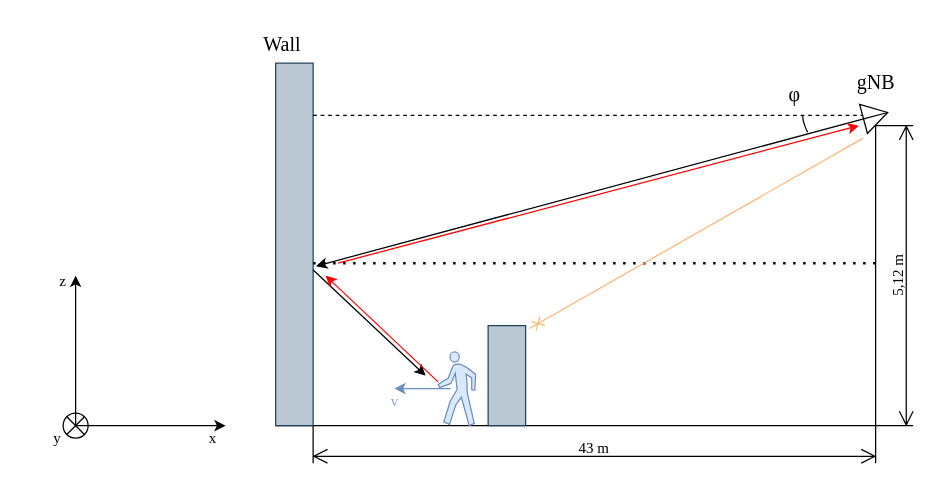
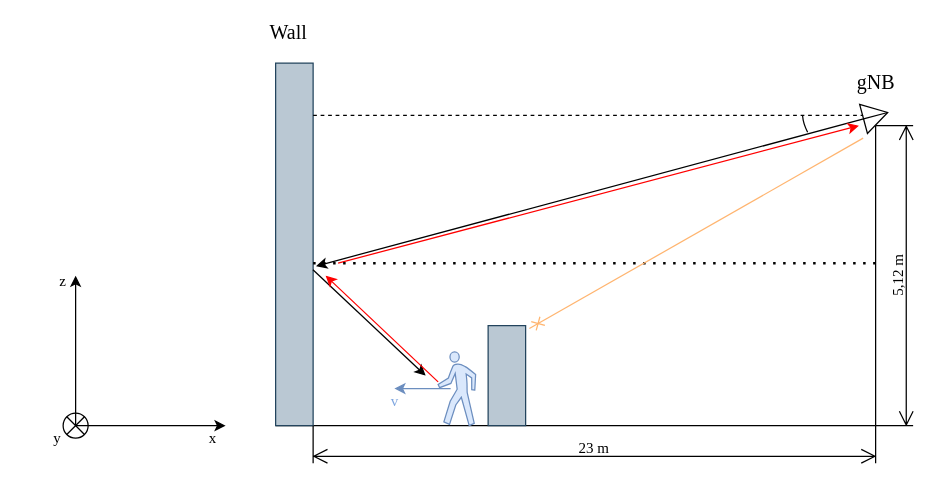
node "Wall": moved (282, 44) -> (288, 32)
node "φ": removed
node "43 m": label "43 m" -> "23 m"
